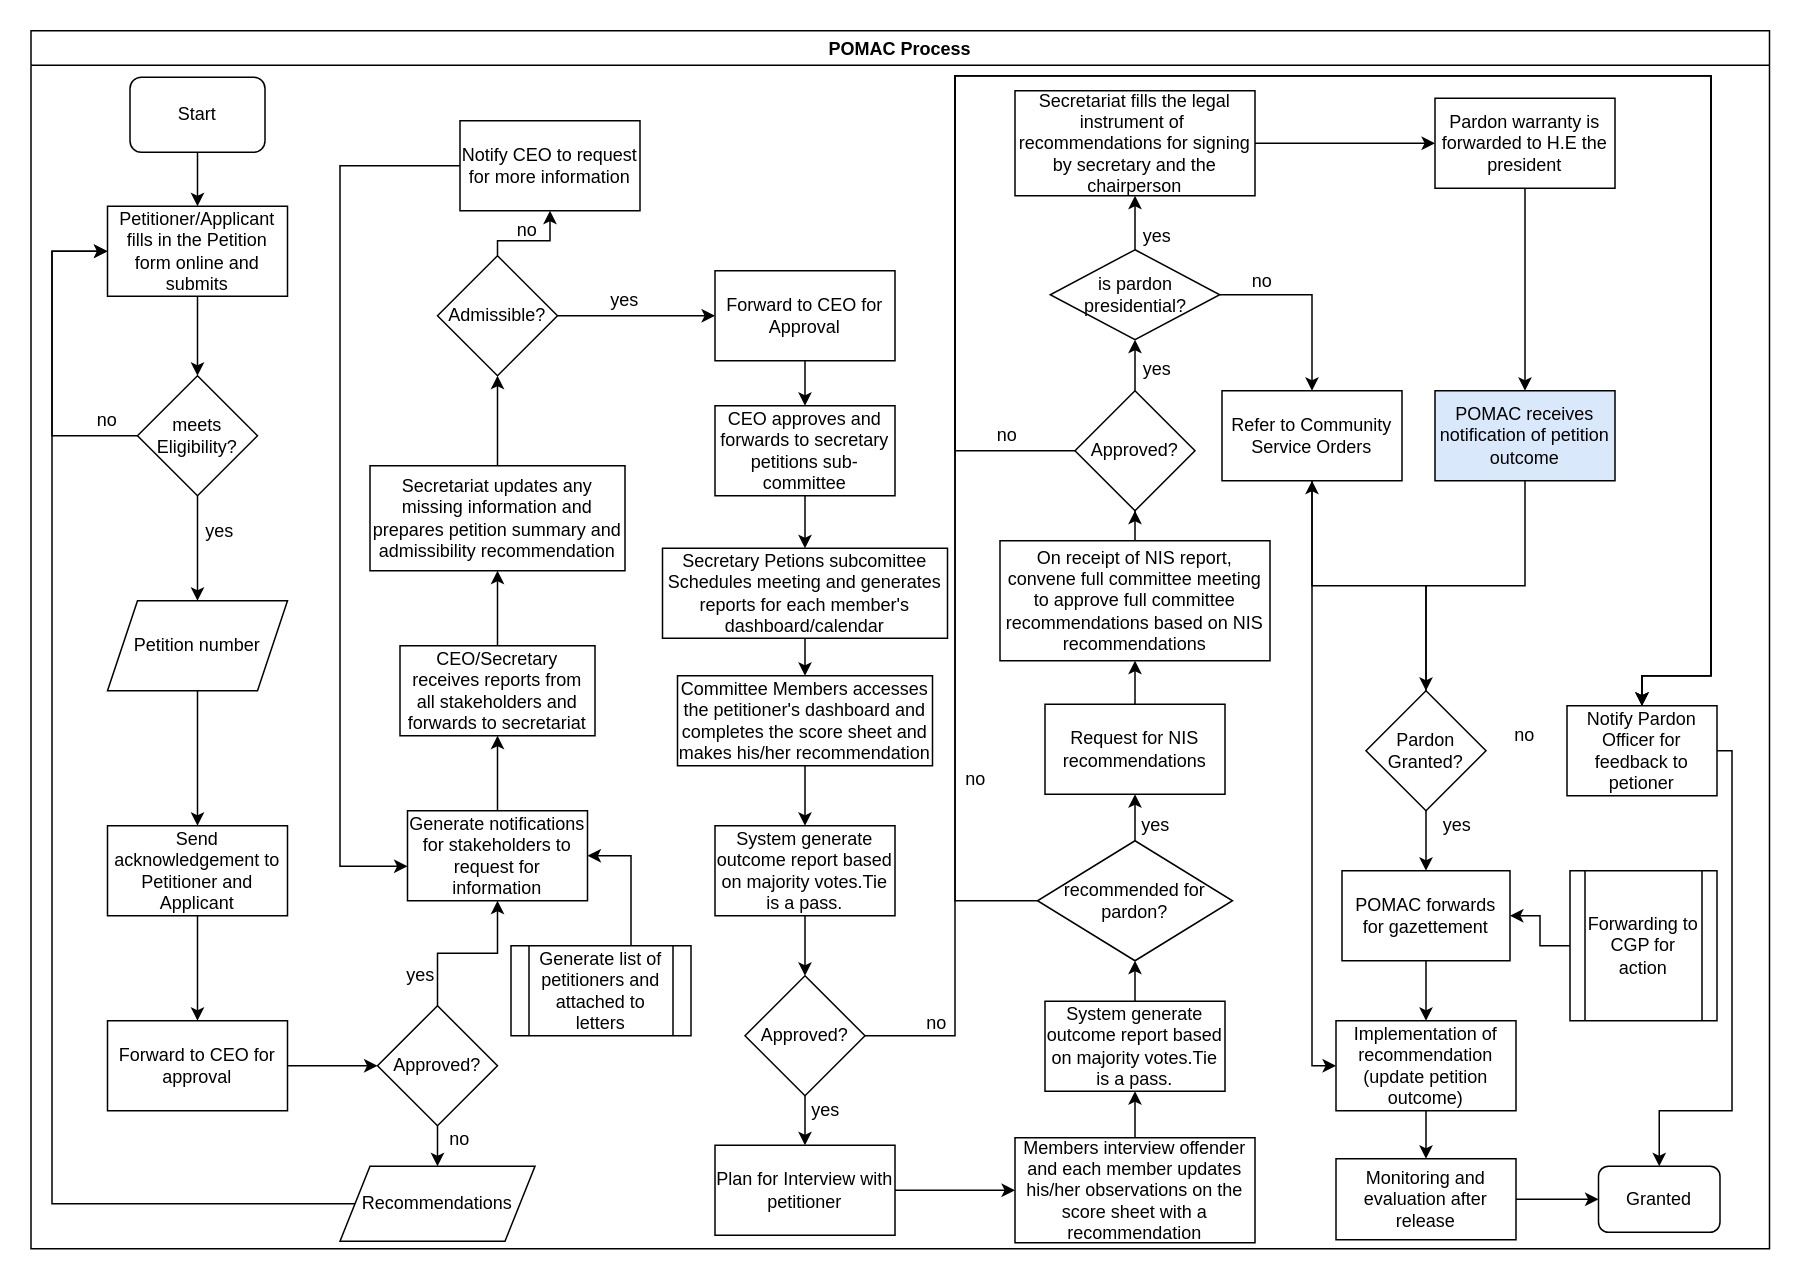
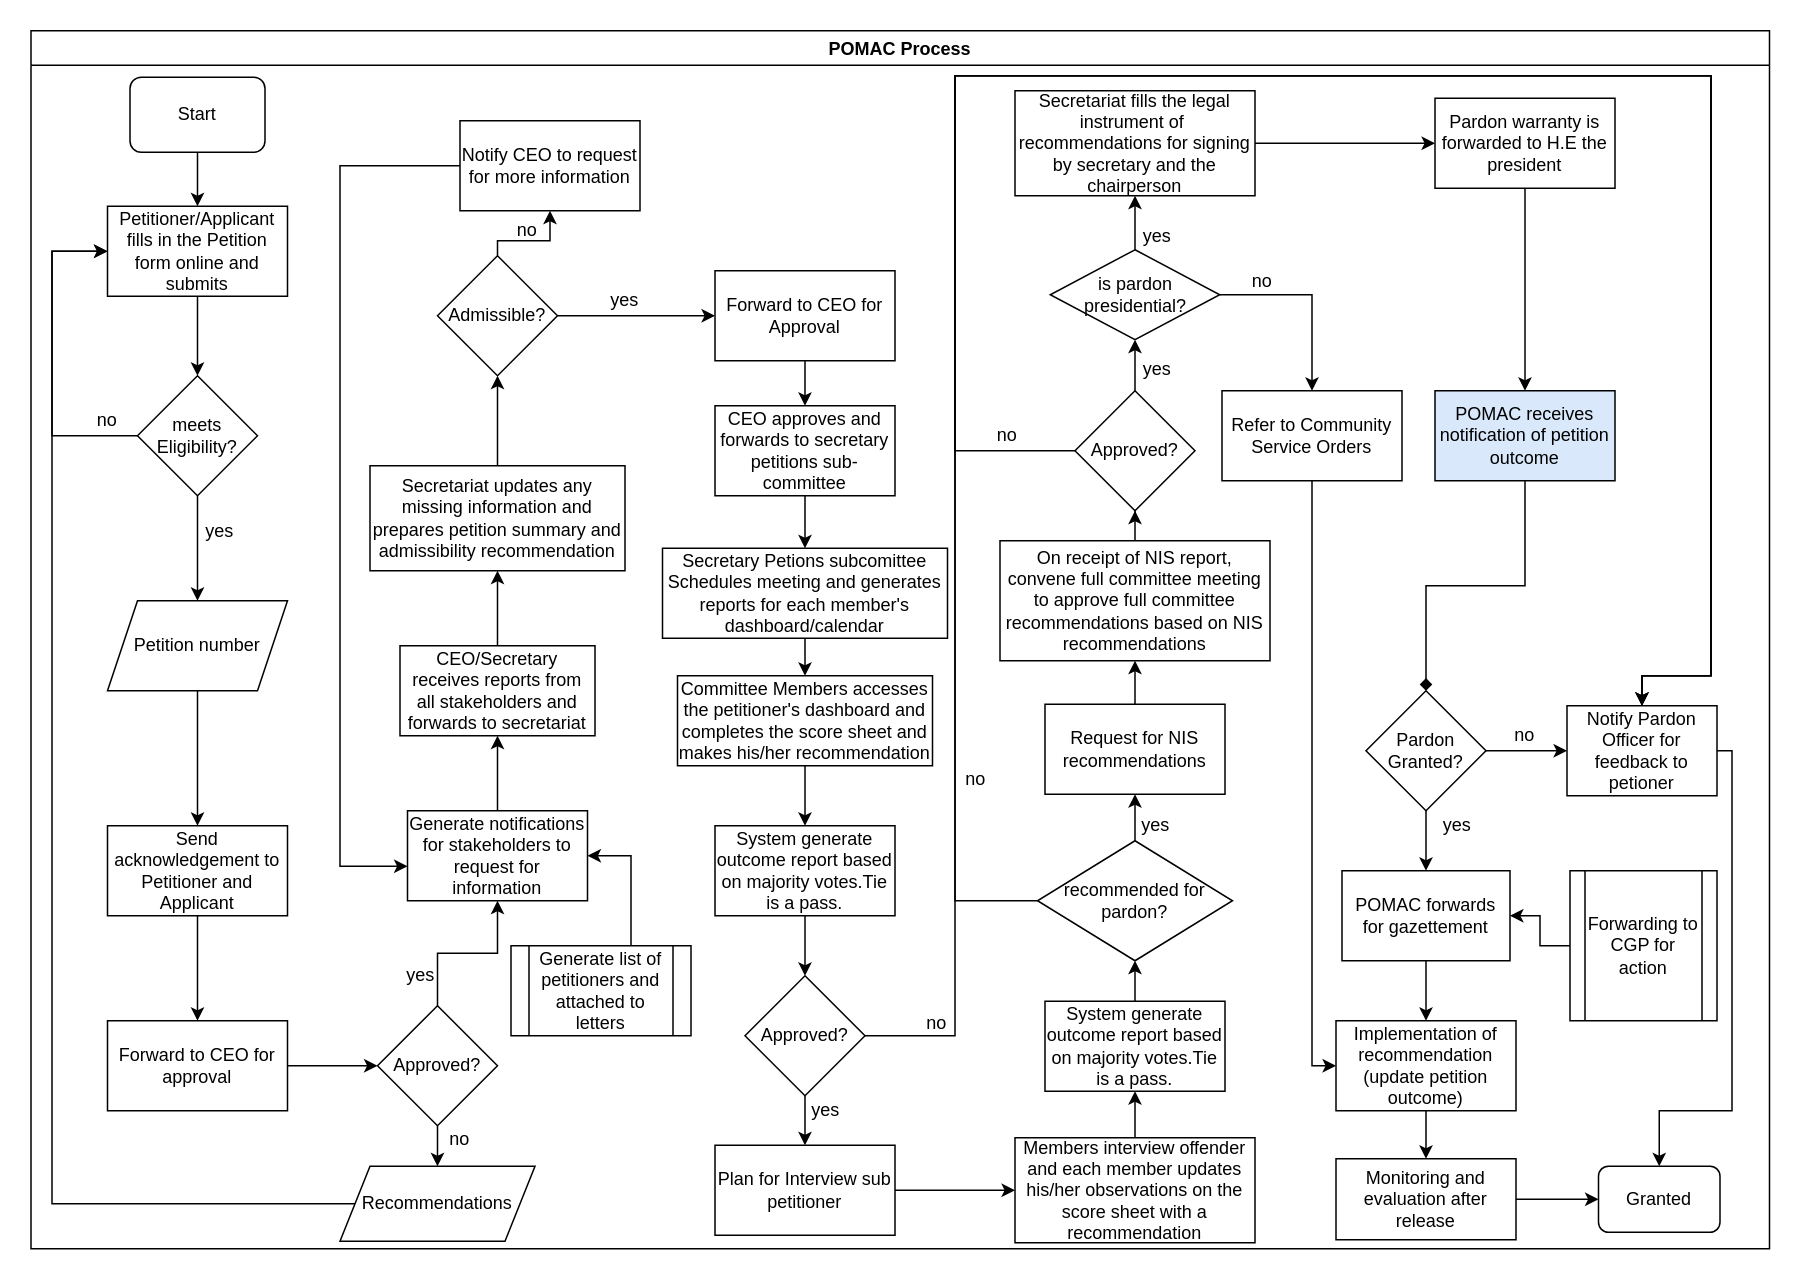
edge "Pardon Granted?" -> "Refer to Community Service Orders": now "Pardon Granted?" -> "Notify Pardon Officer for feedback to petioner"
edge "POMAC receives notification of petition outcome" -> "Pardon Granted?": arrowhead classic -> diamond
node "Plan for Interview with petitioner": label "Plan for Interview with petitioner" -> "Plan for Interview sub petitioner"
